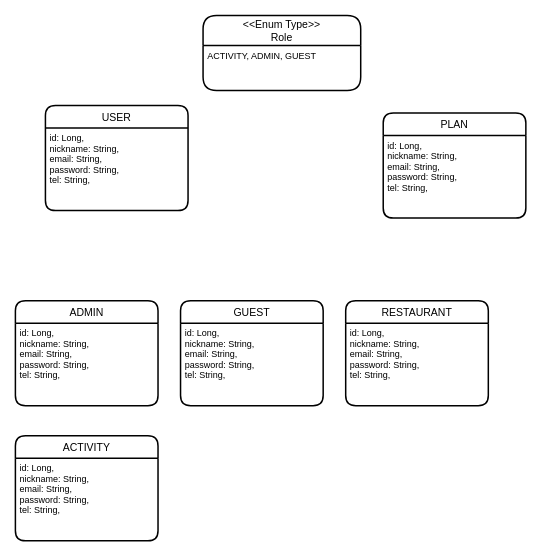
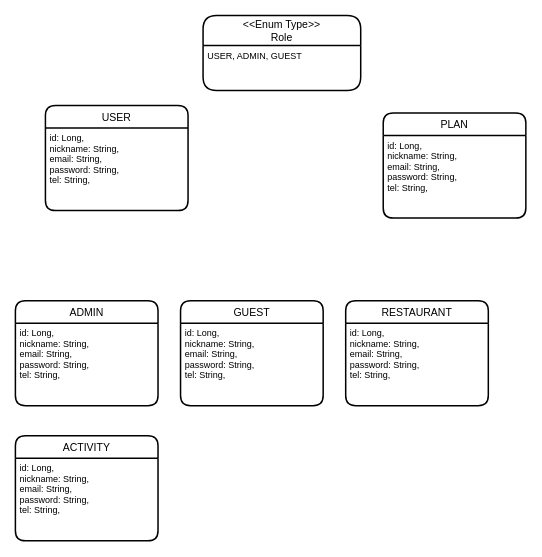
node "ACTIVITY, ADMIN, GUEST": label "ACTIVITY, ADMIN, GUEST" -> "USER, ADMIN, GUEST"
